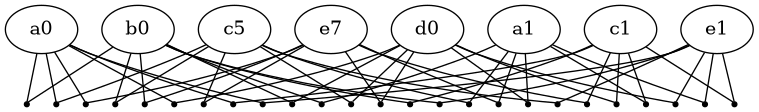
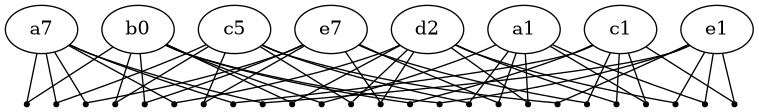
node "a0": label "a0" -> "a7"
node "d0": label "d0" -> "d2"
